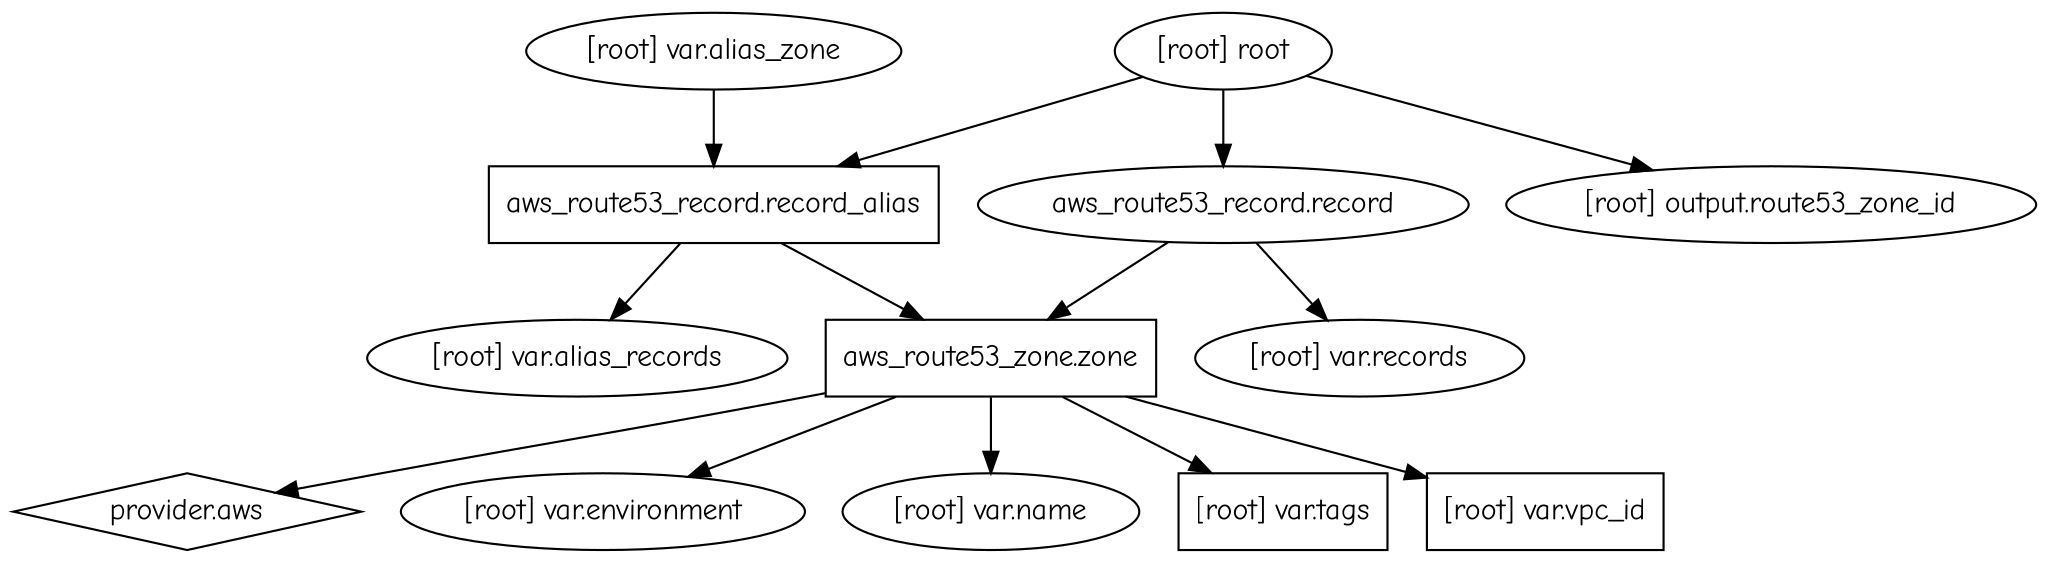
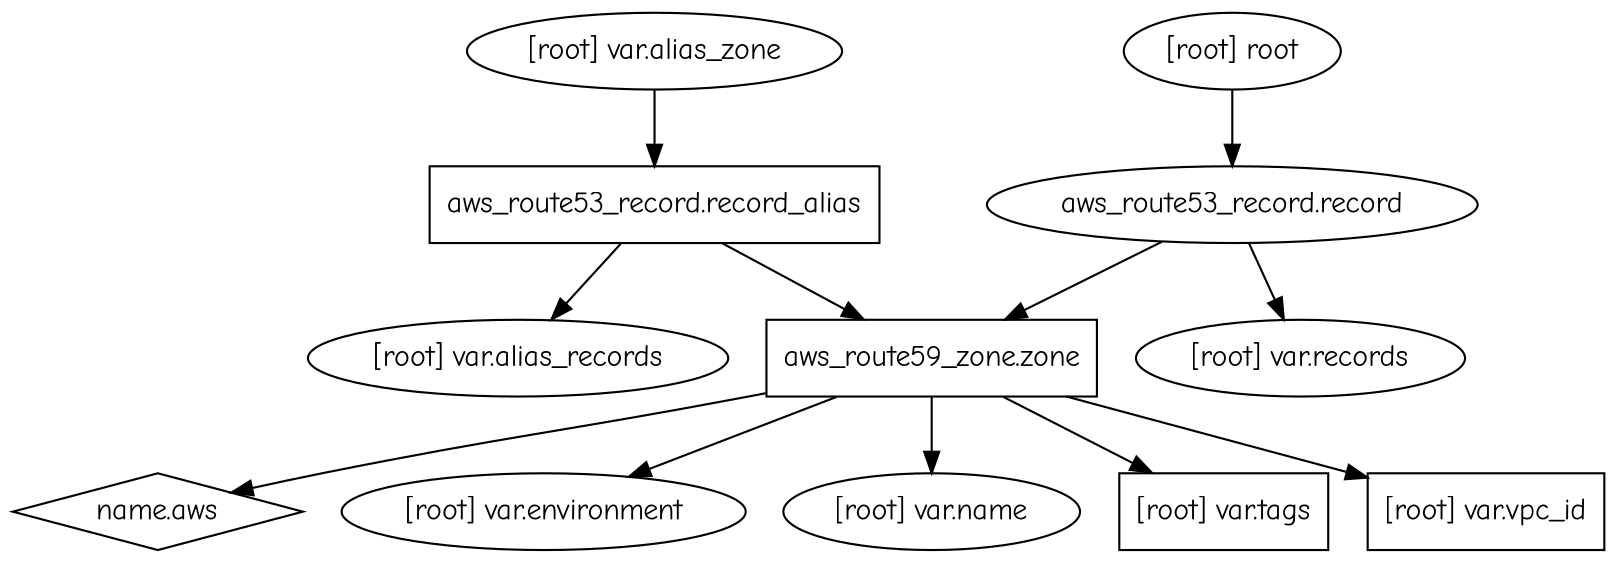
edge "[root] root" -> "aws_route53_record.record_alias": removed
node "[root] output.route53_zone_id": removed
node "aws_route53_zone.zone": label "aws_route53_zone.zone" -> "aws_route59_zone.zone"
node "provider.aws": label "provider.aws" -> "name.aws"
